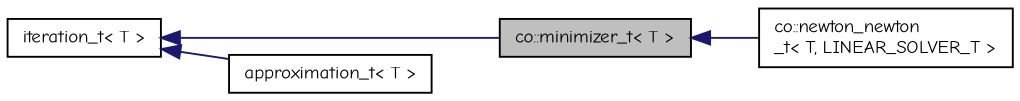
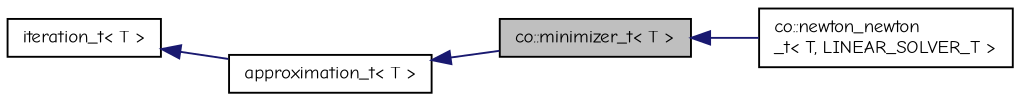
edge "co::minimizer_t< T >" -> "iteration_t< T >": now "co::minimizer_t< T >" -> "approximation_t< T >"
